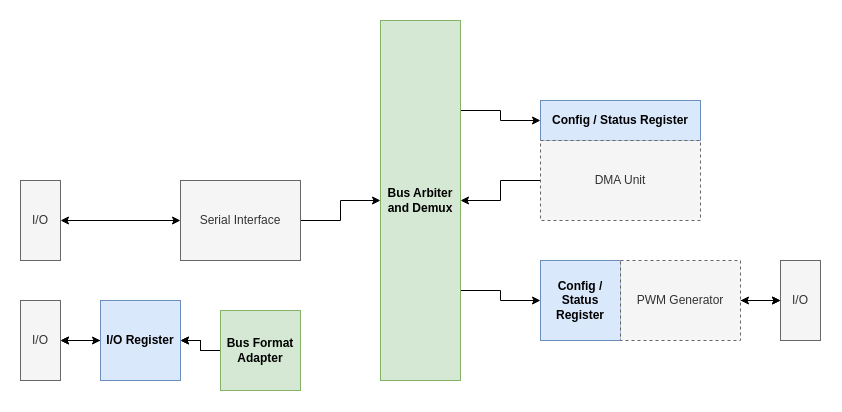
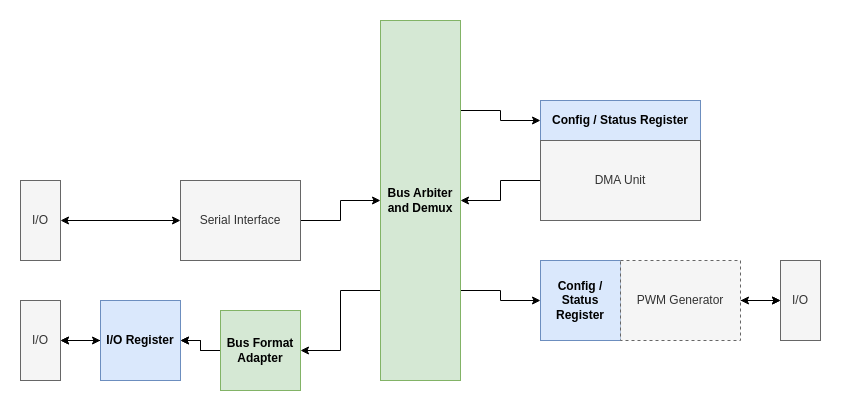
node "DMA Unit": style dashed -> solid
edge "Bus Arbiter and Demux" -> "Bus Format Adapter": added
